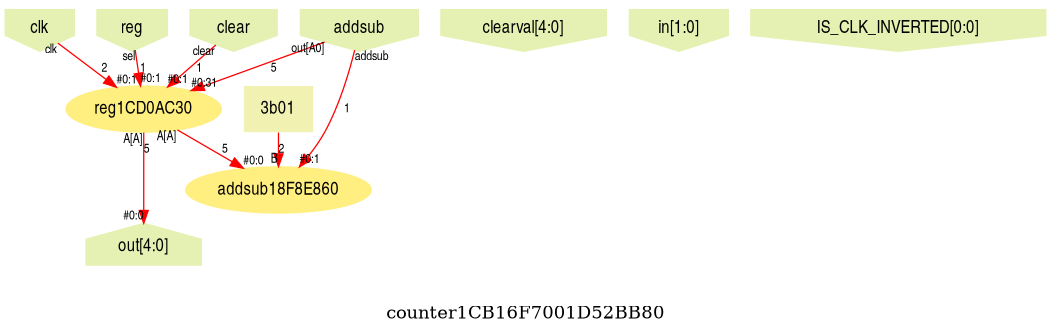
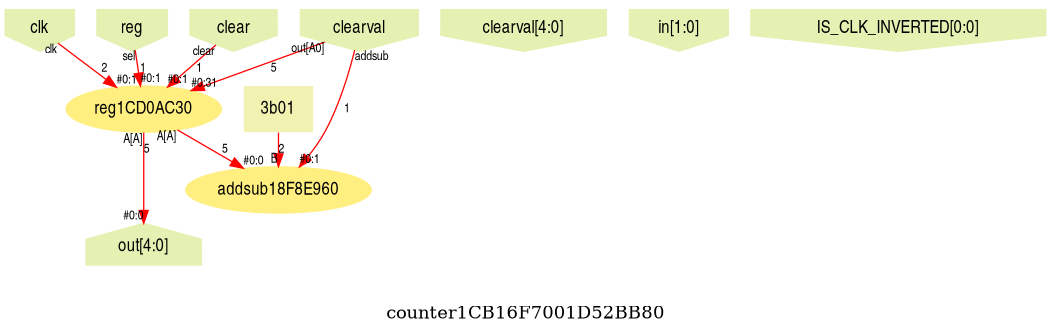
node "addsub": label "addsub" -> "clearval"
node "addsub18F8E860": label "addsub18F8E860" -> "addsub18F8E960"
